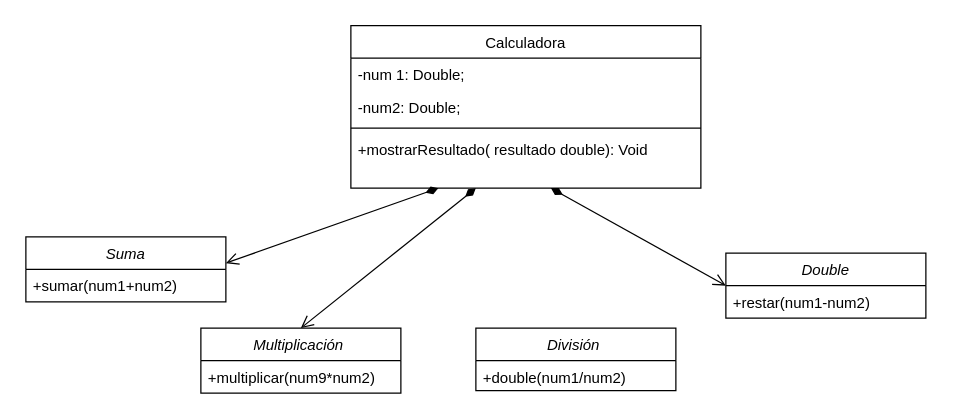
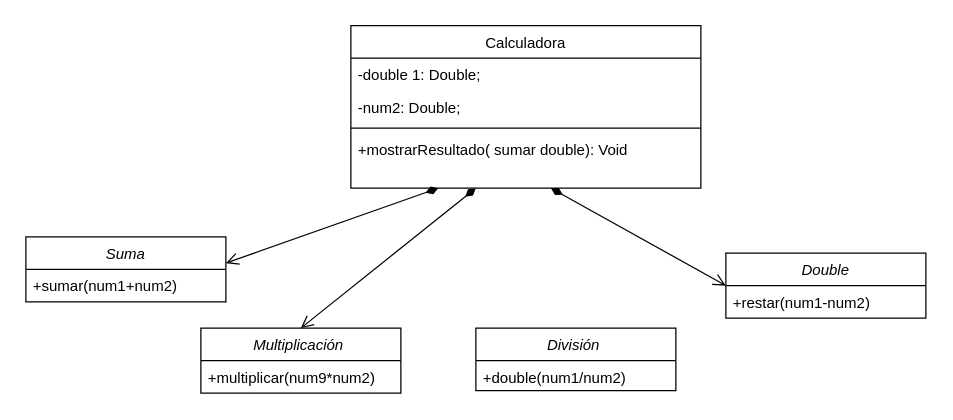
node "-num 1: Double;": label "-num 1: Double;" -> "-double 1: Double;"
node "+mostrarResultado( resultado double): Void": label "+mostrarResultado( resultado double): Void" -> "+mostrarResultado( sumar double): Void"
